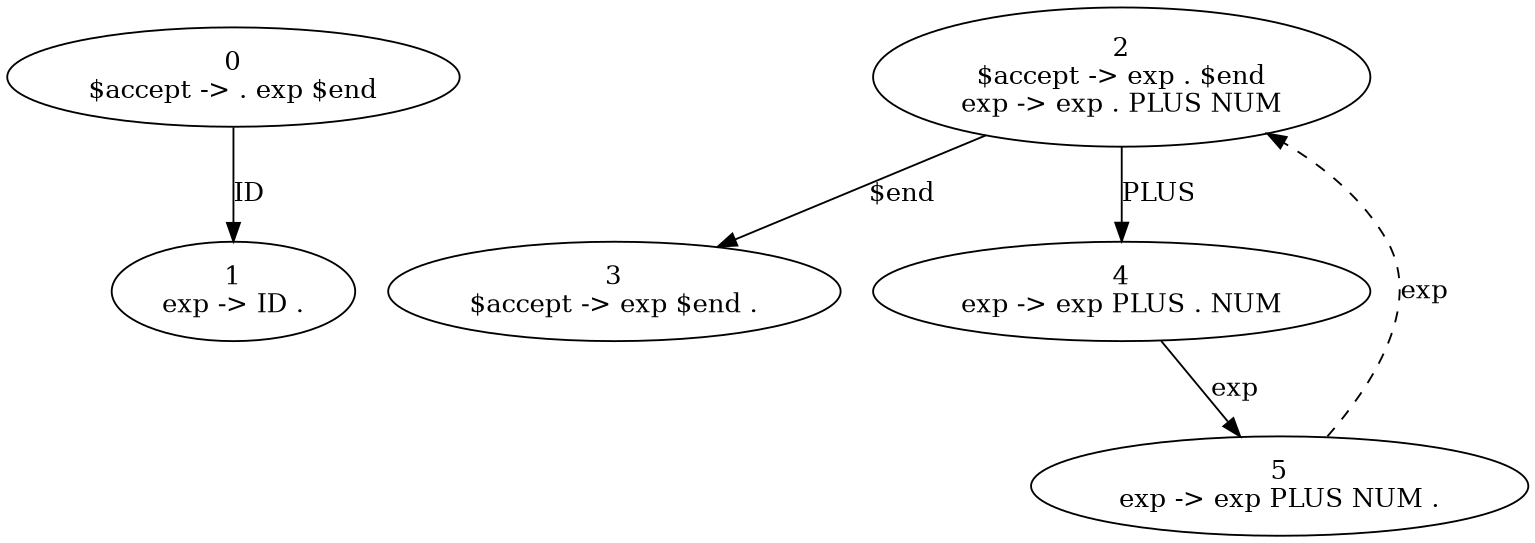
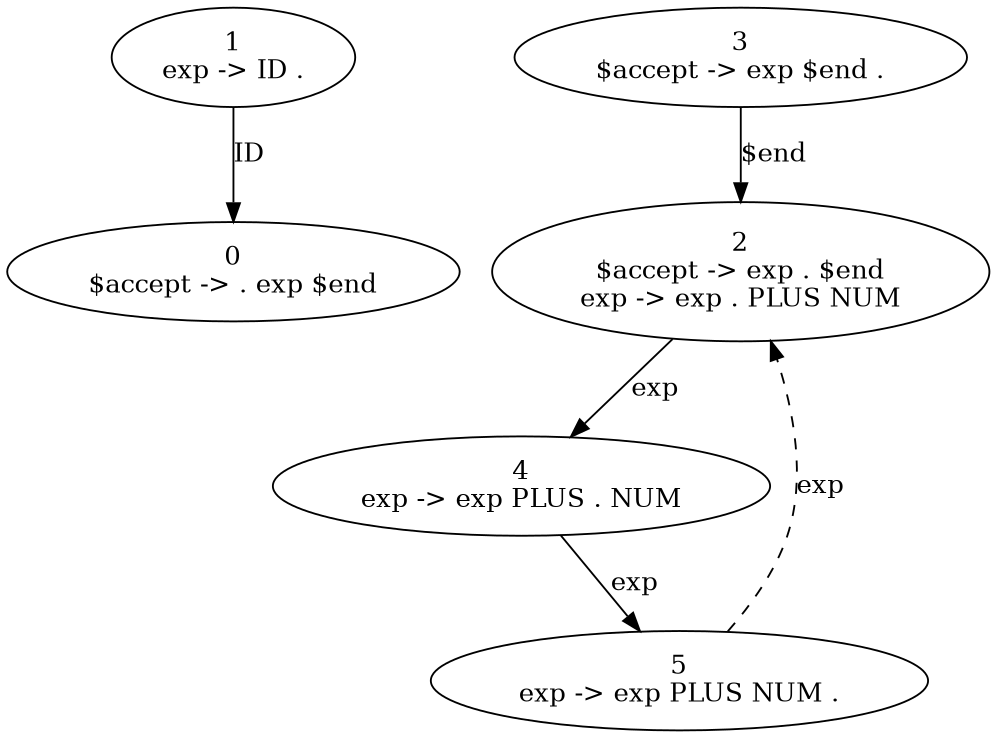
edge "0 $accept -> . exp $end" -> "1 exp -> ID .": reversed
edge "2 $accept -> exp . $end exp -> exp . PLUS NUM" -> "3 $accept -> exp $end .": reversed
edge "2 $accept -> exp . $end exp -> exp . PLUS NUM" -> "4 exp -> exp PLUS . NUM": label "PLUS" -> "exp"
